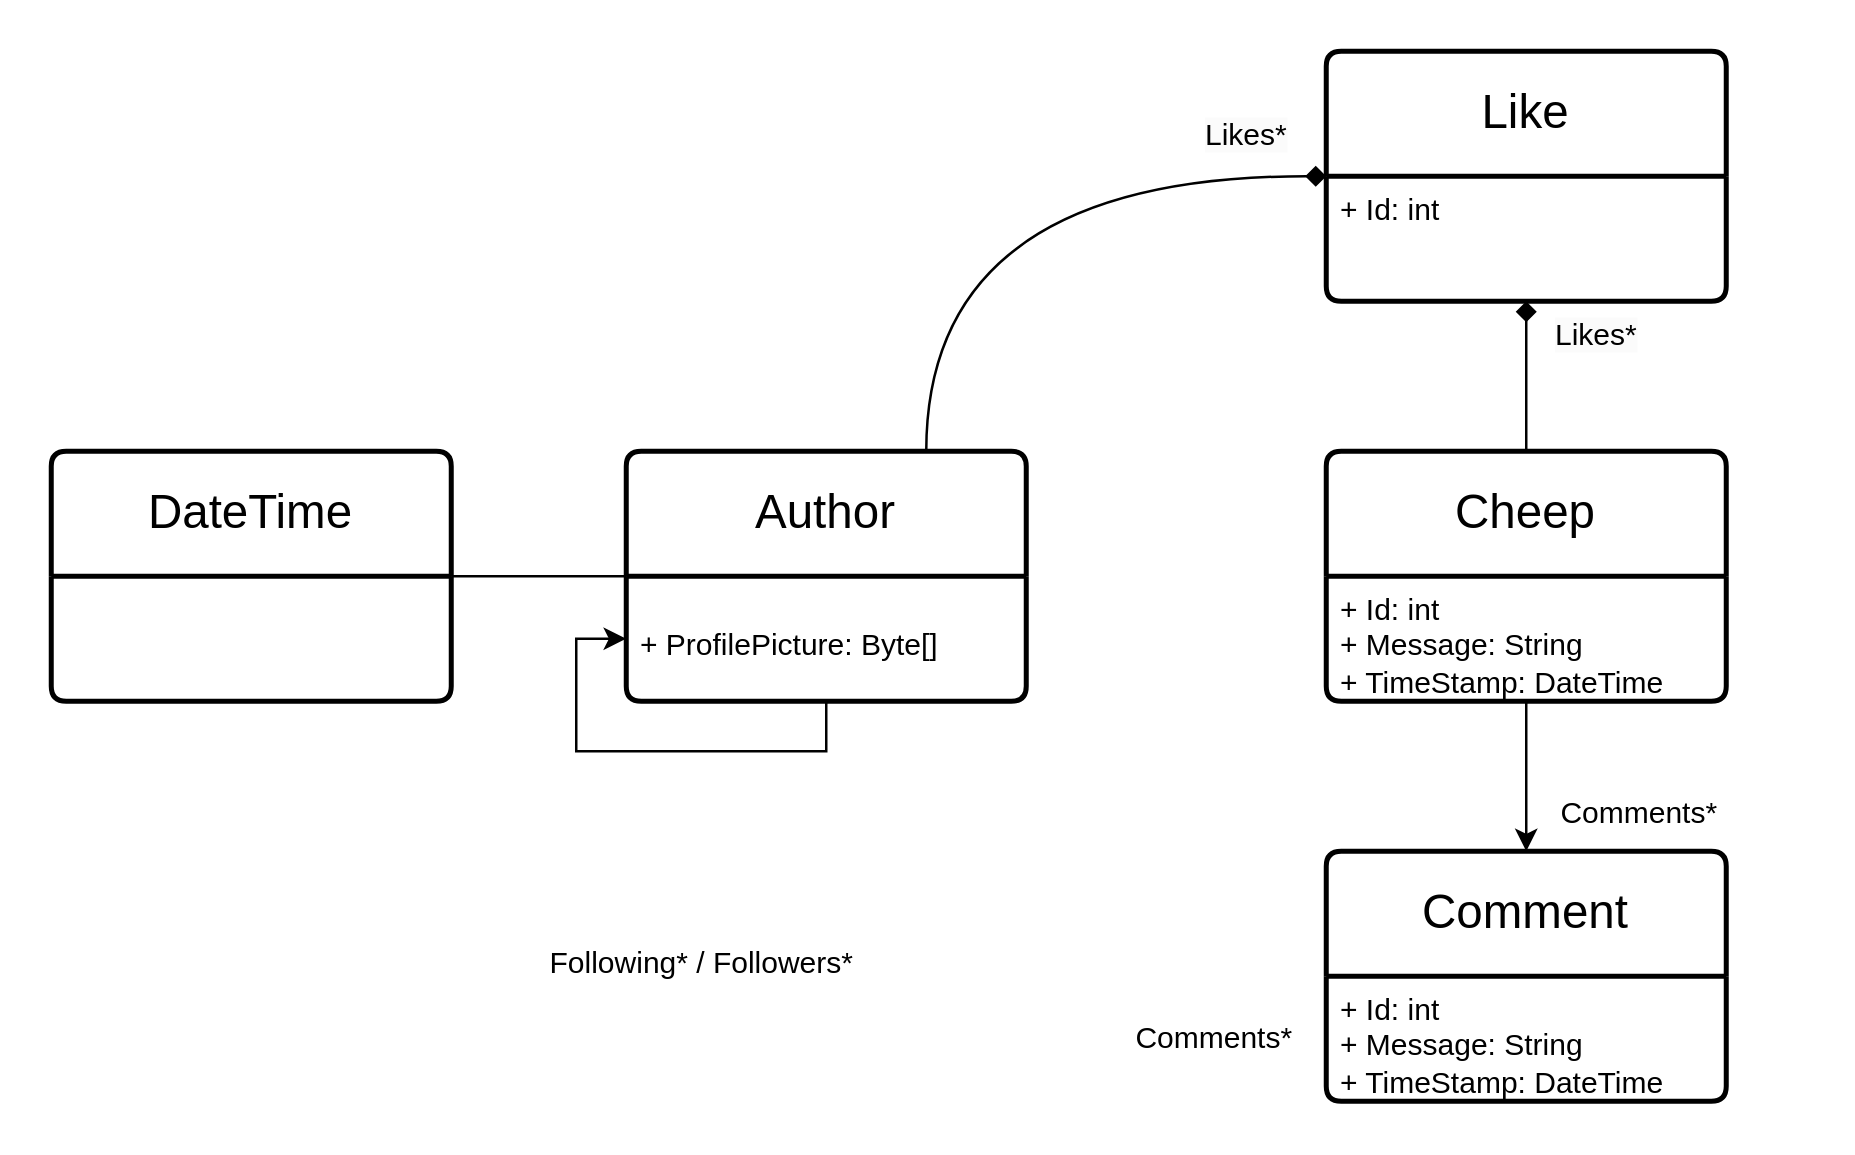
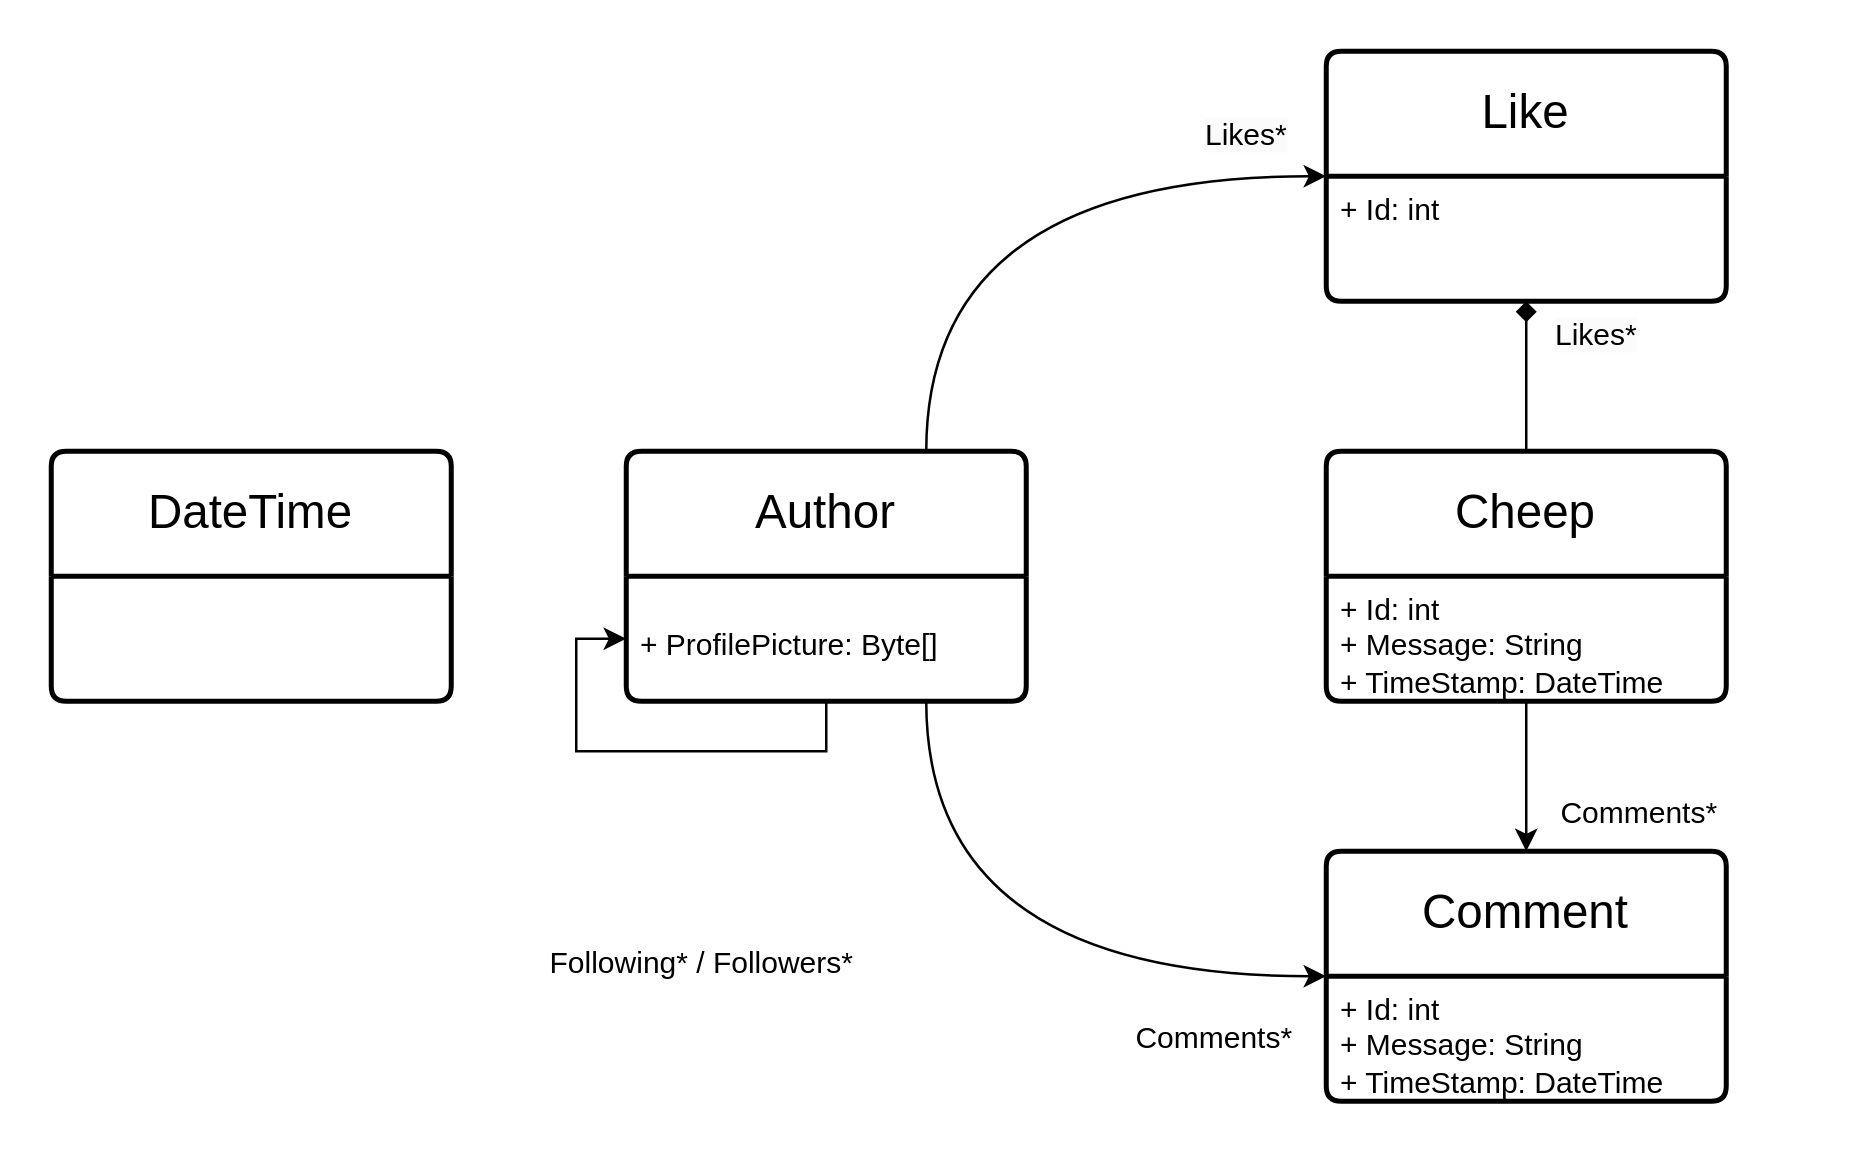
edge "Author" -> "Like": arrowhead diamond -> classic
edge "DateTime" -- "+ ProfilePicture: Byte[]": removed
edge "+ ProfilePicture: Byte[]" -> "Comment": added
